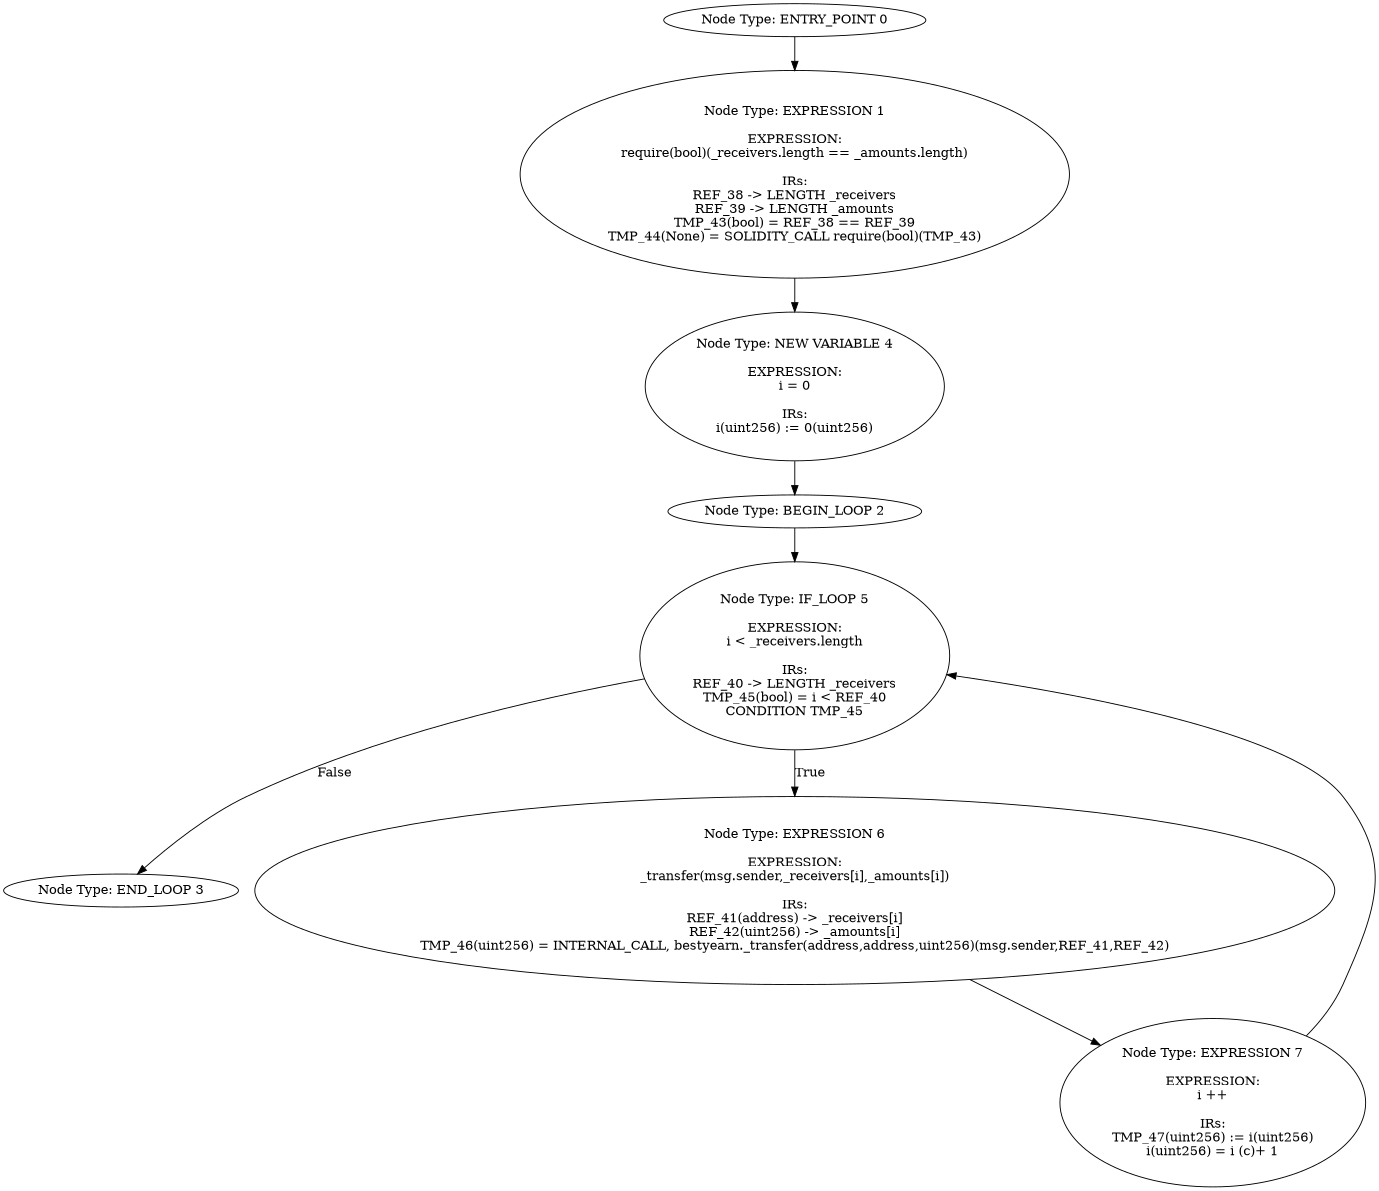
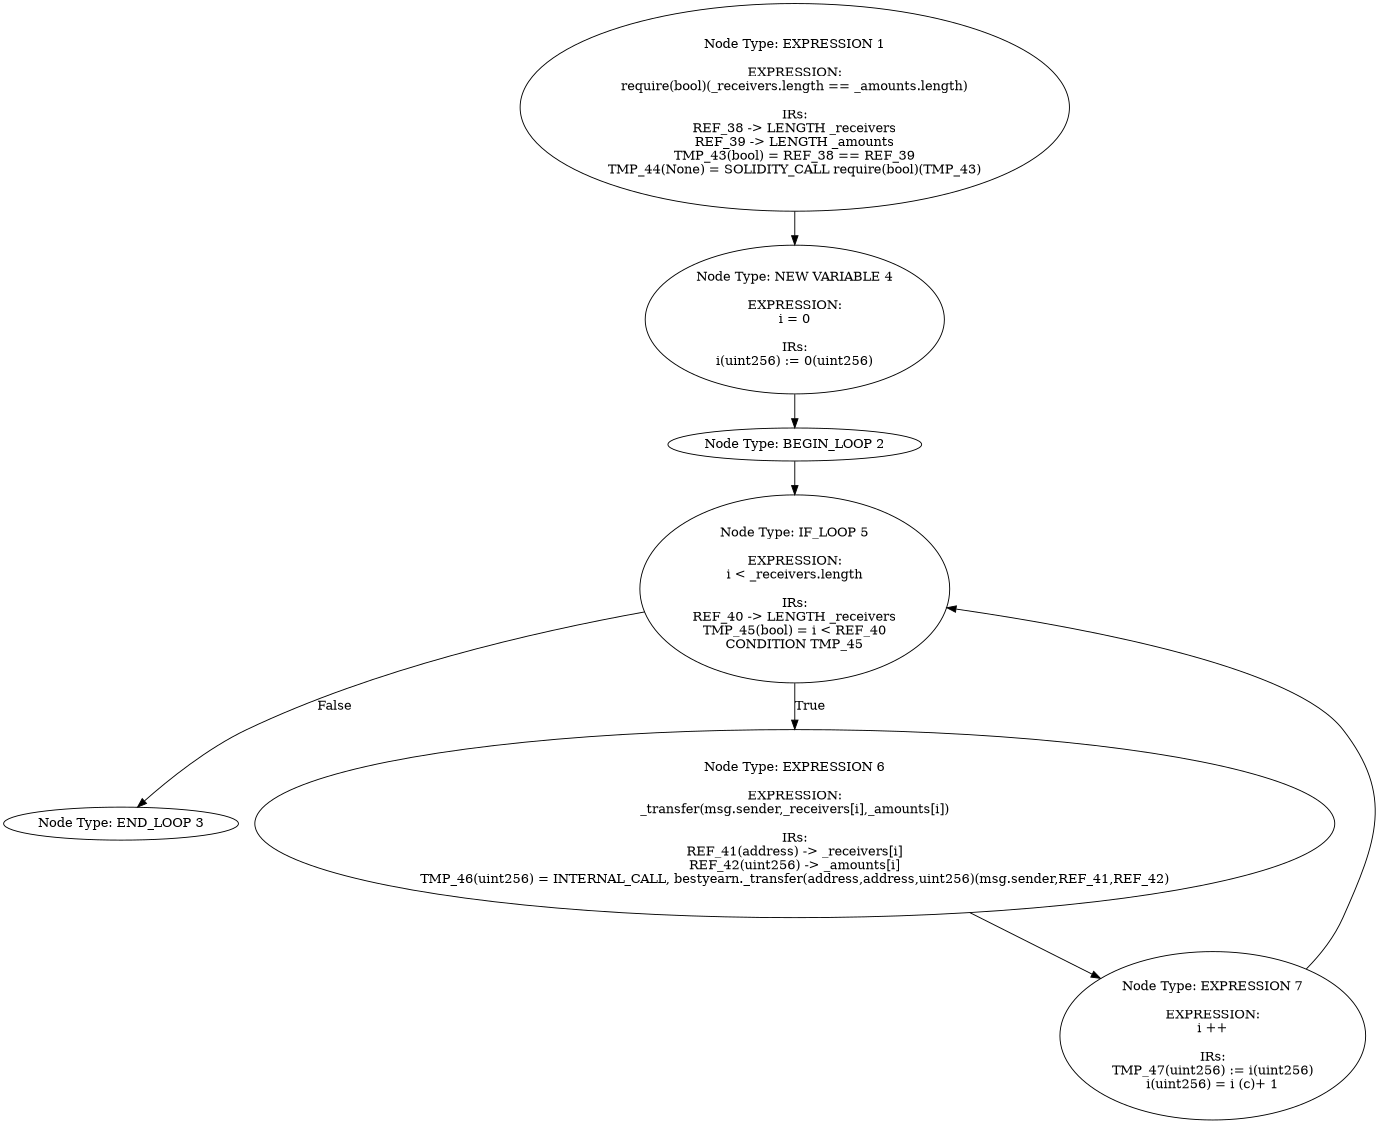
node "Node Type: ENTRY_POINT 0": removed
